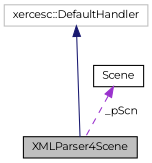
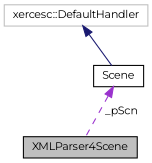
edge "XMLParser4Scene" -> "xercesc::DefaultHandler": now "Scene" -> "xercesc::DefaultHandler"
